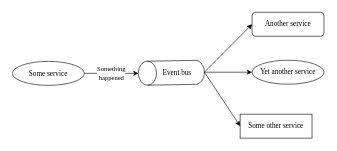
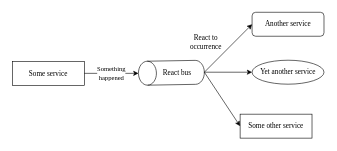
node "React to occurrence": added
node "Some service": shape ellipse -> rectangle
node "Event bus": label "Event bus" -> "React bus"
